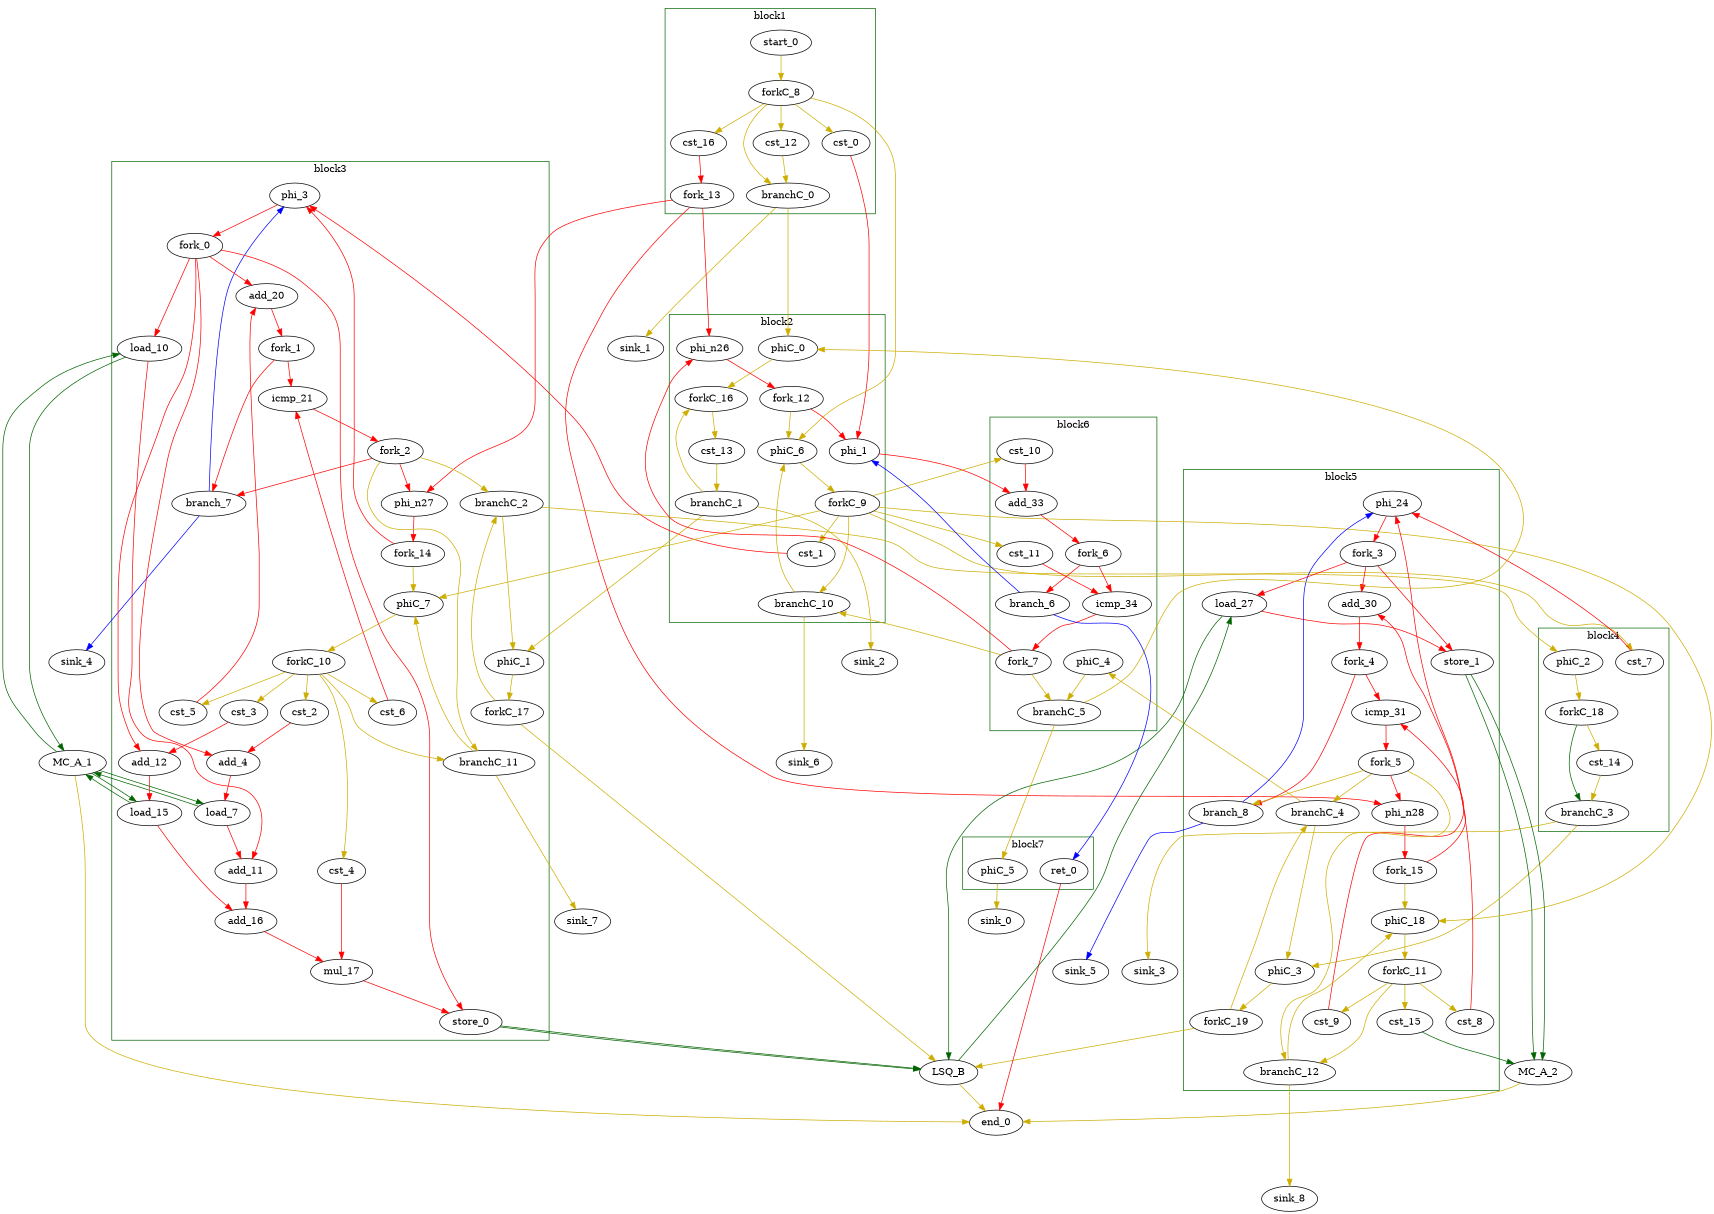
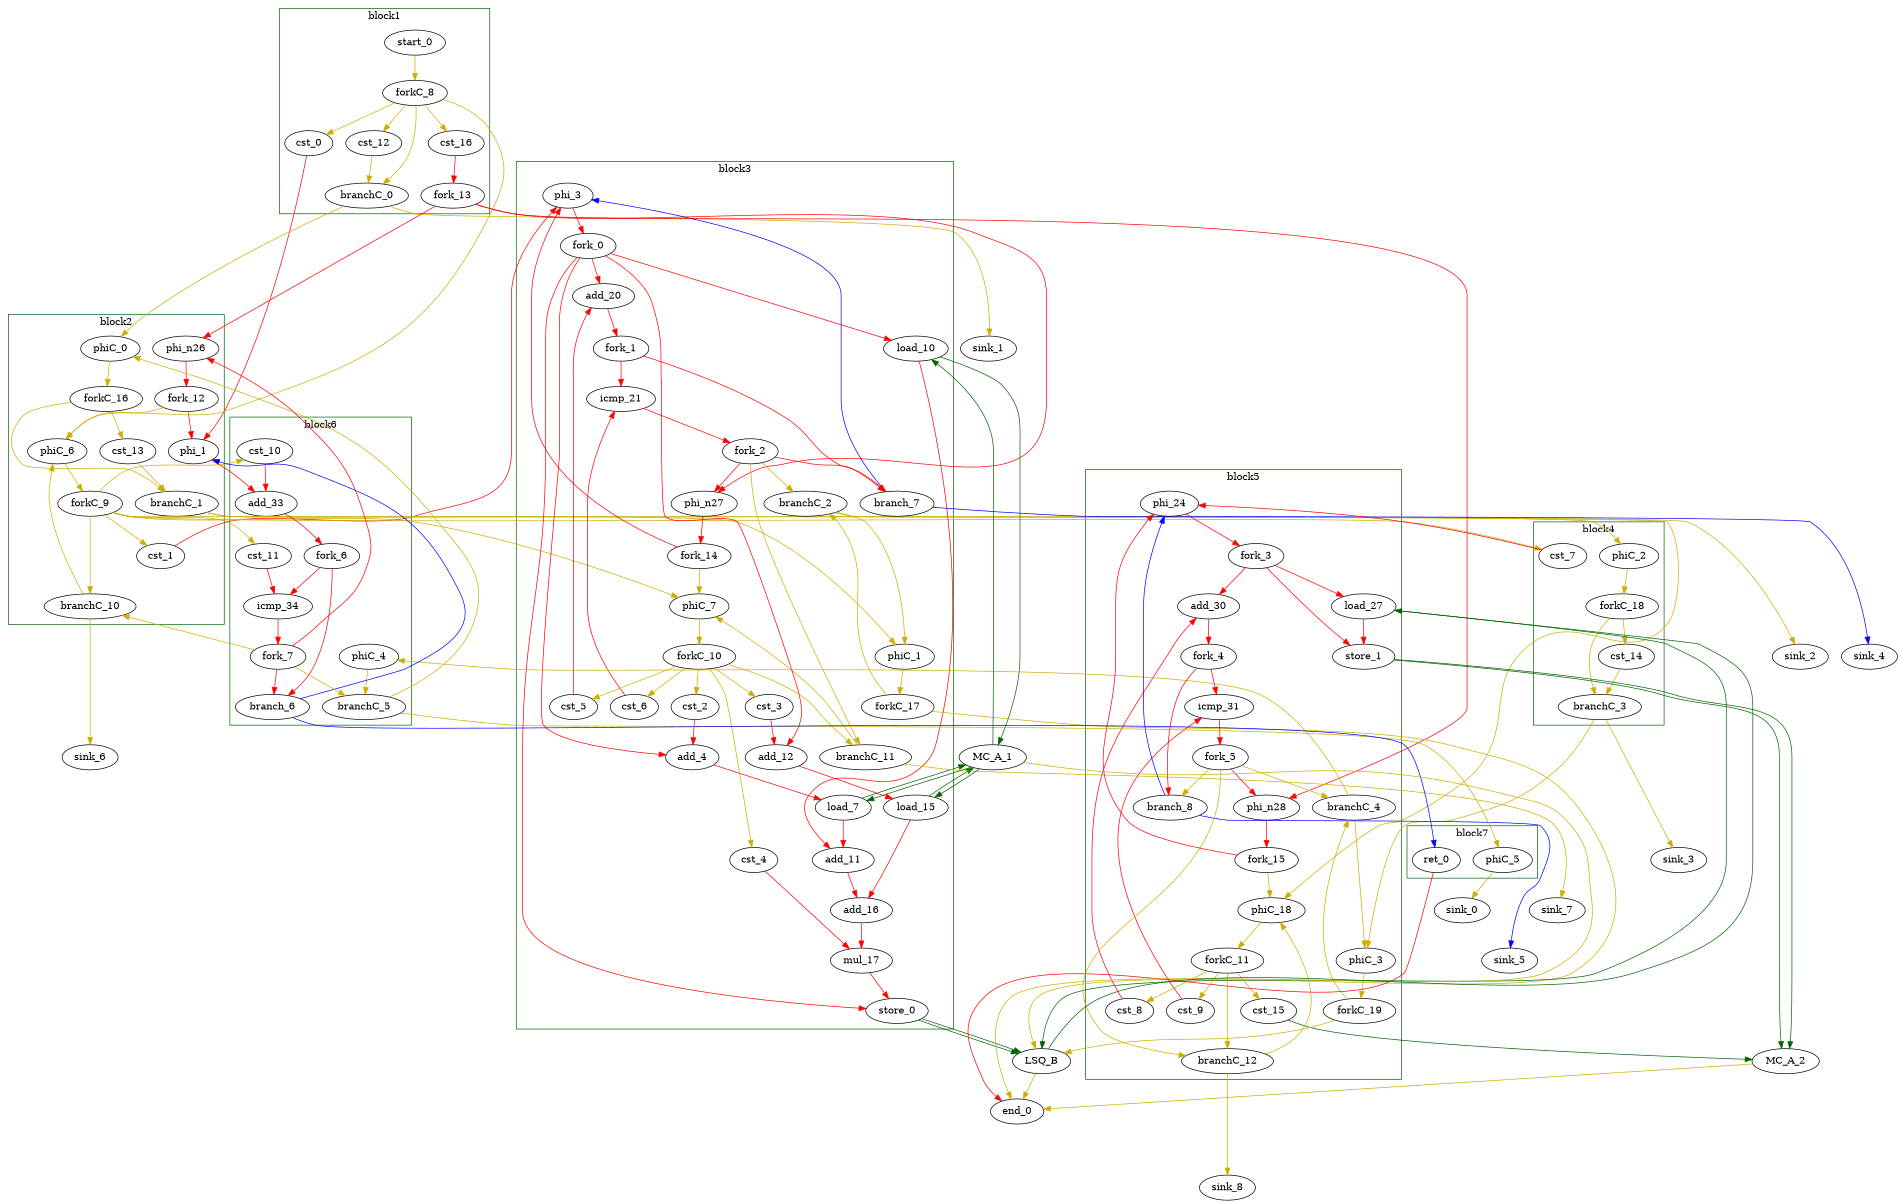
edge "branchC_1" -> "forkC_16": reversed
edge "fork_7" -> "branch_6": added
edge "forkC_18" -> "branchC_3": color darkgreen -> gold3
